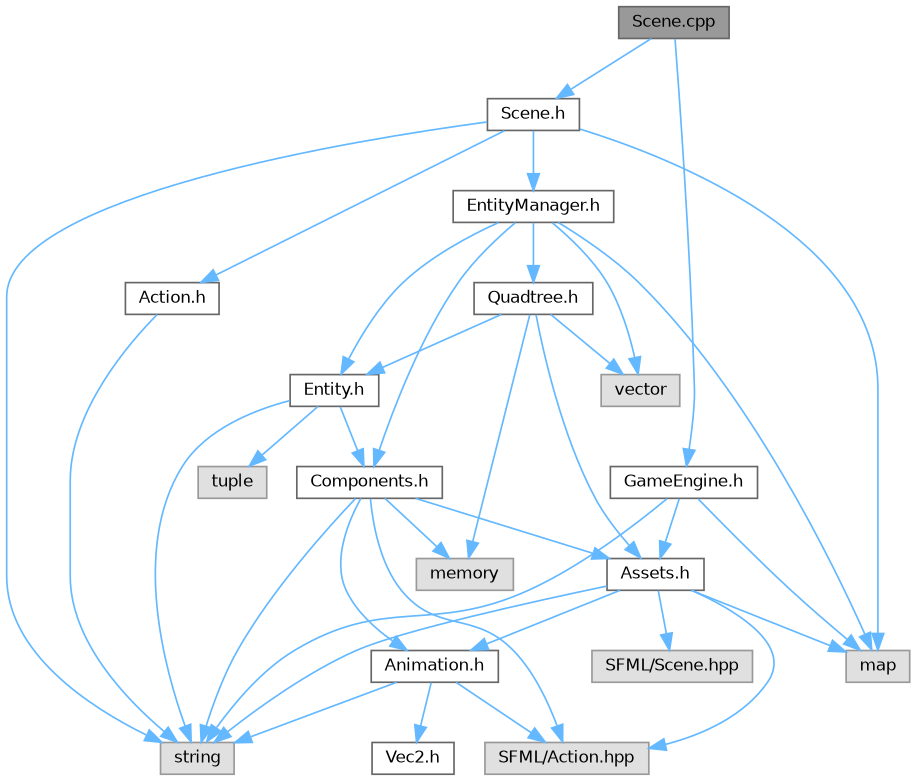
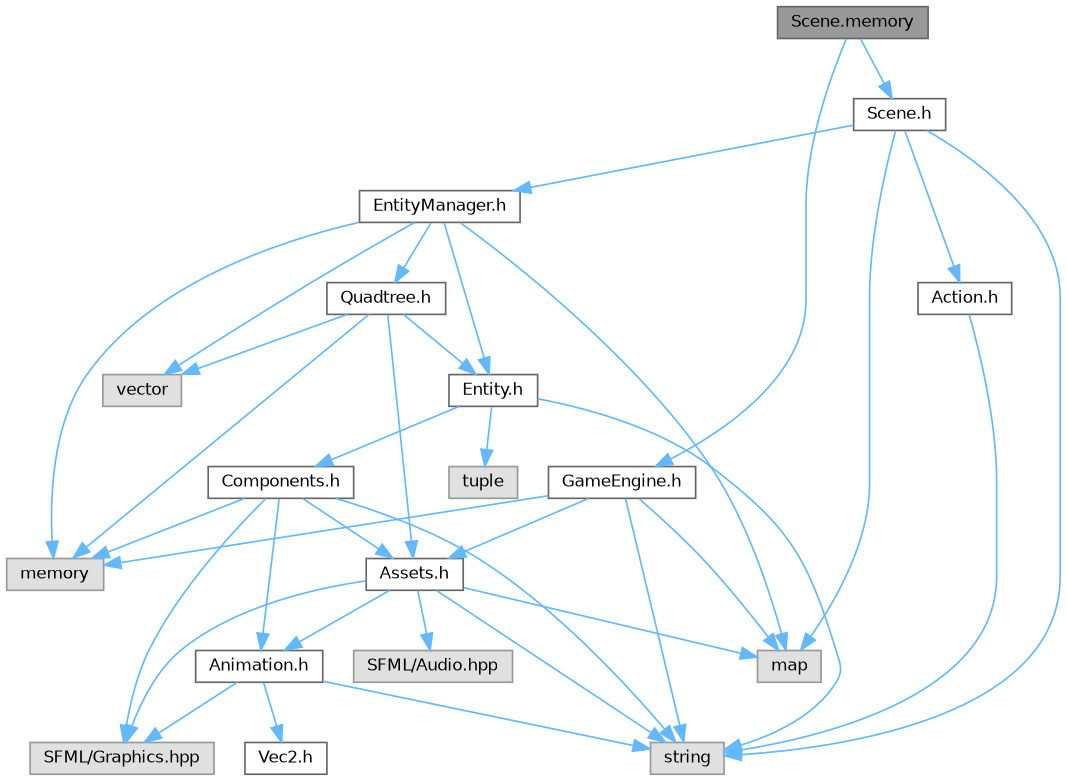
node "Scene.cpp": label "Scene.cpp" -> "Scene.memory"
edge "EntityManager.h" -> "Components.h": now "EntityManager.h" -> "memory"
edge "GameEngine.h" -> "memory": added
node "SFML/Scene.hpp": label "SFML/Scene.hpp" -> "SFML/Audio.hpp"
node "SFML/Action.hpp": label "SFML/Action.hpp" -> "SFML/Graphics.hpp"
